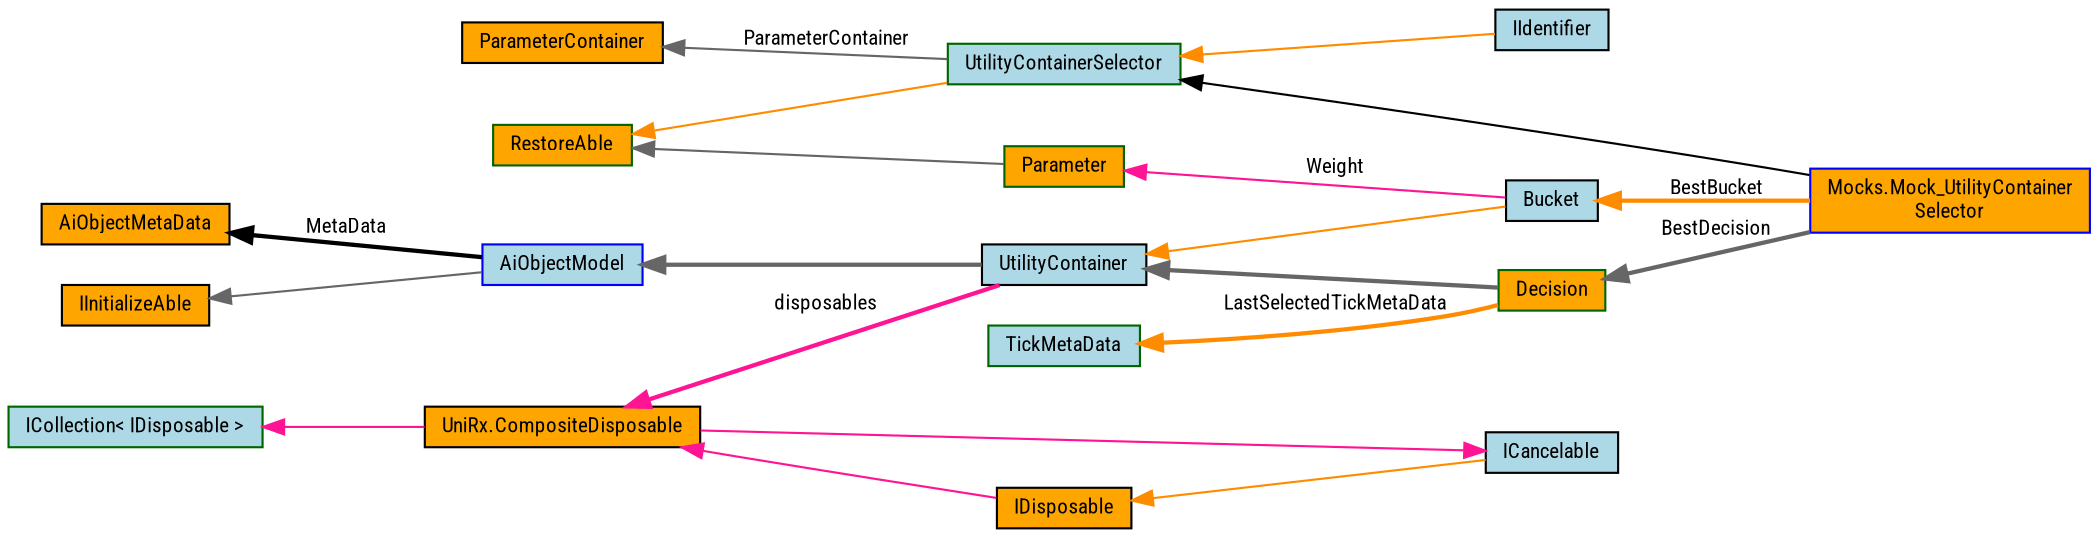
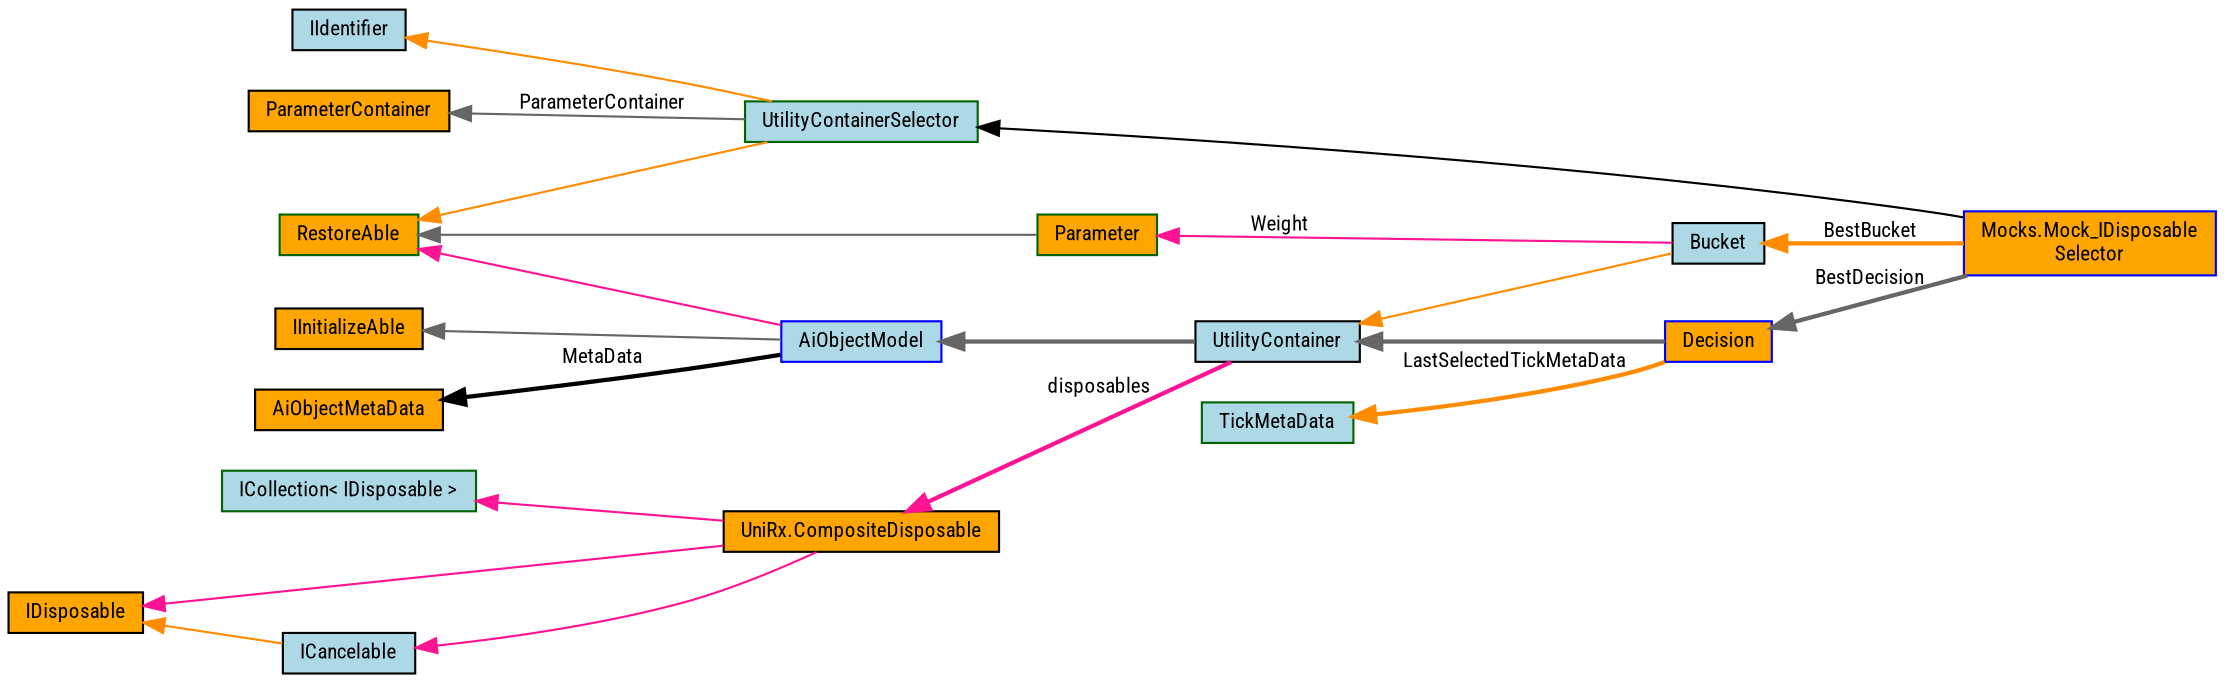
edge "IIdentifier" -> "UtilityContainerSelector": reversed
node "Mocks.Mock_UtilityContainer Selector": label "Mocks.Mock_UtilityContainer Selector" -> "Mocks.Mock_IDisposable Selector"
edge "AiObjectModel" -> "RestoreAble": added
node "Decision": color darkgreen -> blue
edge "IDisposable" -> "UniRx.CompositeDisposable": reversed
